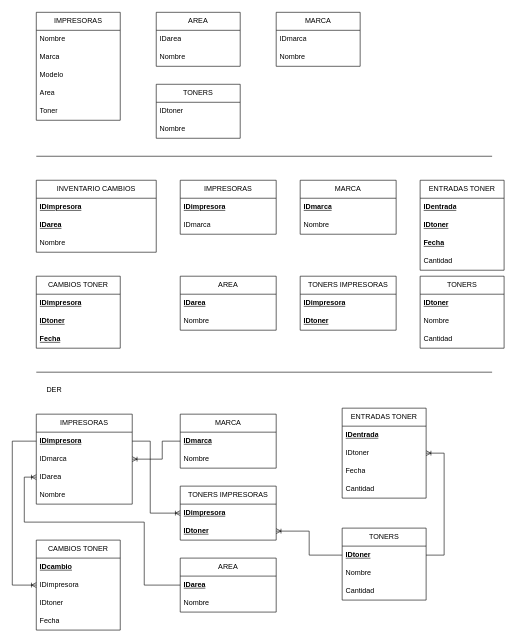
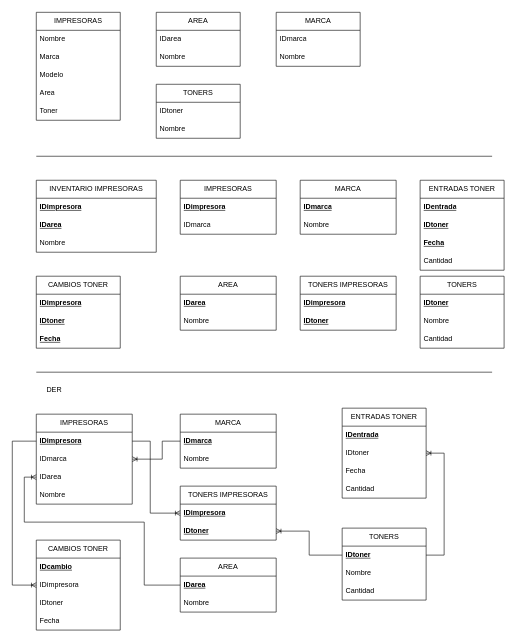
node "INVENTARIO CAMBIOS": label "INVENTARIO CAMBIOS" -> "INVENTARIO IMPRESORAS"
